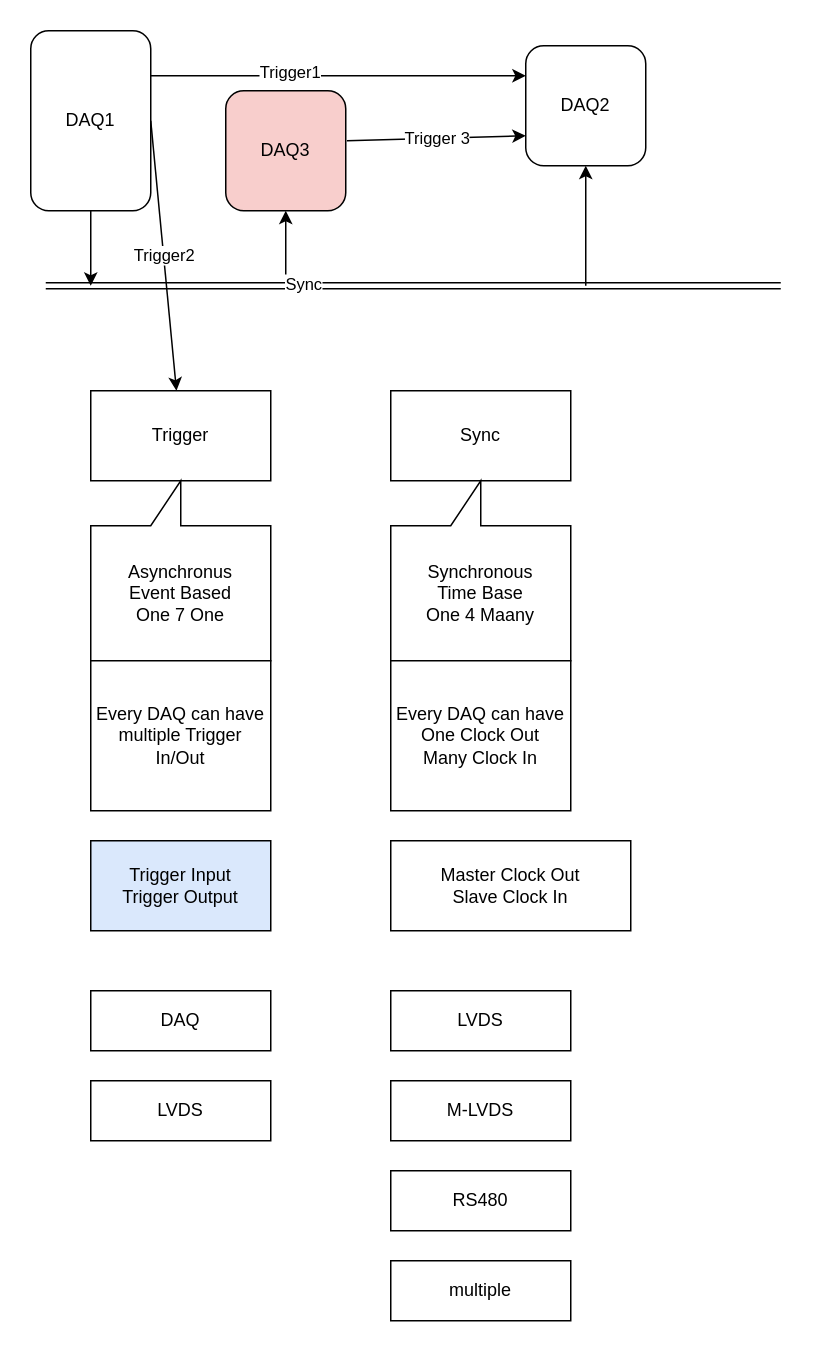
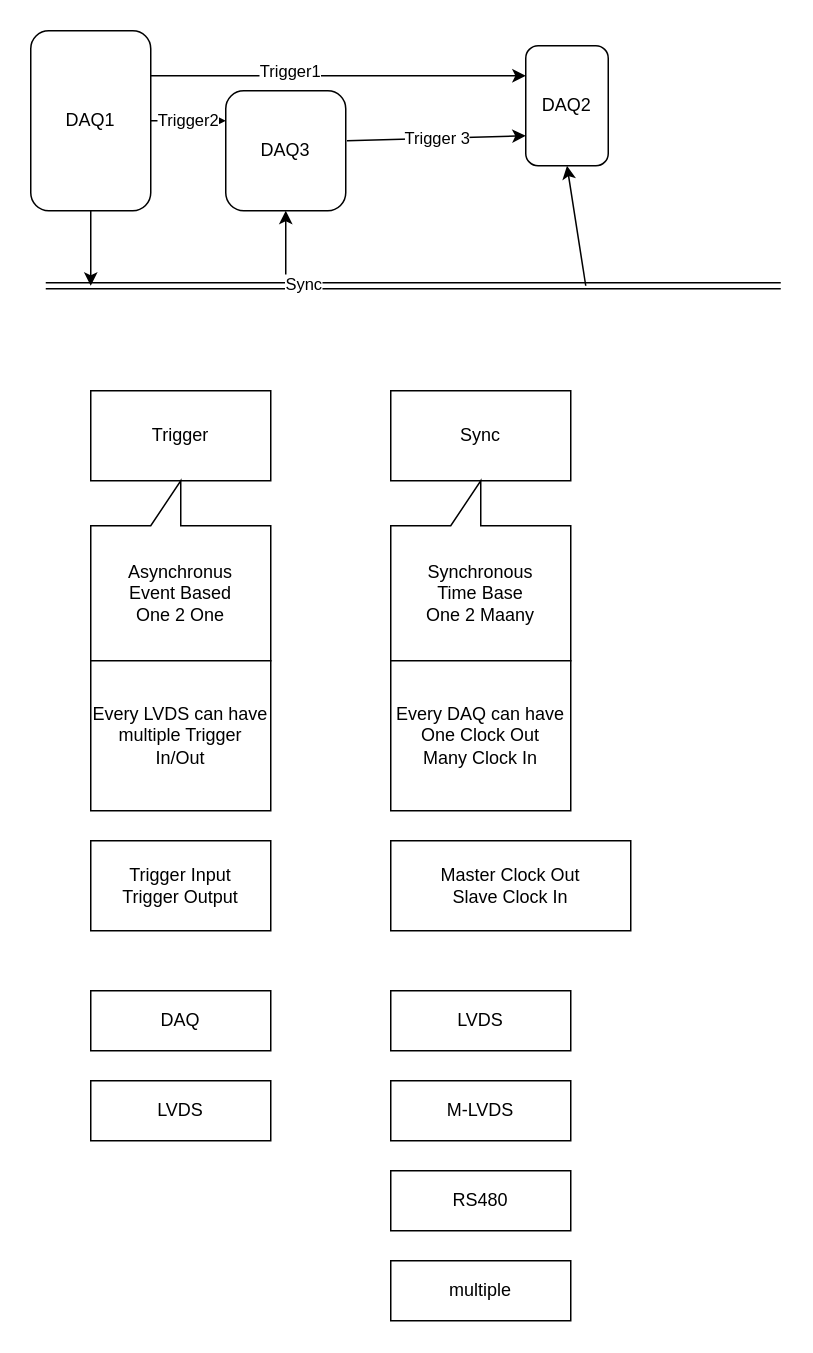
node "DAQ2": size 120x120 -> 83x120
node "DAQ3": fillcolor #f8cecc -> #ffffff
edge "DAQ1" -> "Trigger": now "DAQ1" -> "DAQ3"
node "Asynchronus Event Based One 7 One": label "Asynchronus Event Based One 7 One" -> "Asynchronus Event Based One 2 One"
node "Synchronous Time Base One 4 Maany": label "Synchronous Time Base One 4 Maany" -> "Synchronous Time Base One 2 Maany"
node "Every DAQ can have multiple Trigger In/Out": label "Every DAQ can have multiple Trigger In/Out" -> "Every LVDS can have multiple Trigger In/Out"
node "Trigger Input Trigger Output": fillcolor #dae8fc -> #ffffff
